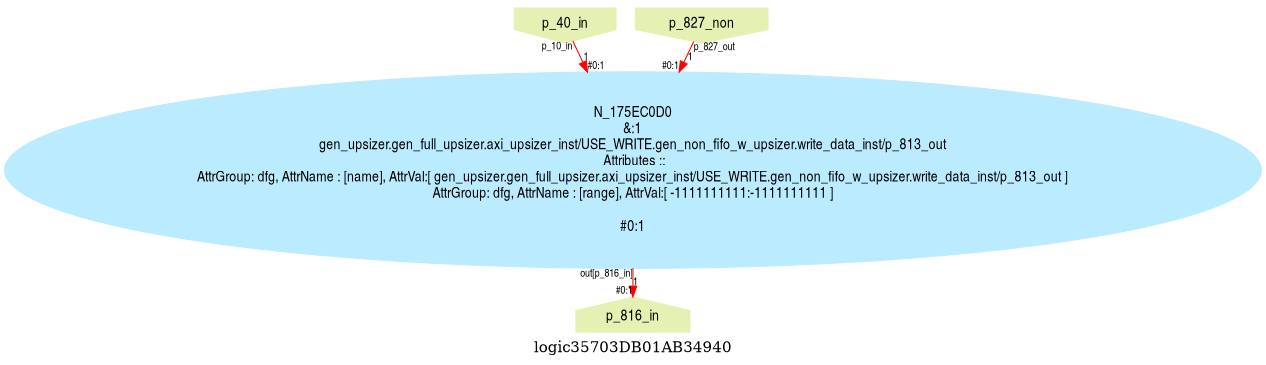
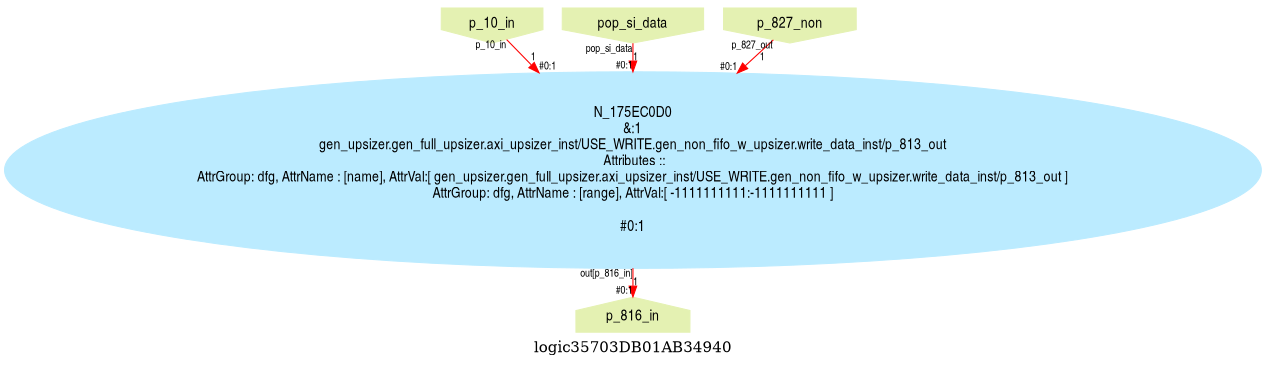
node "p_40_in": label "p_40_in" -> "p_10_in"
node "pop_si_data": added
